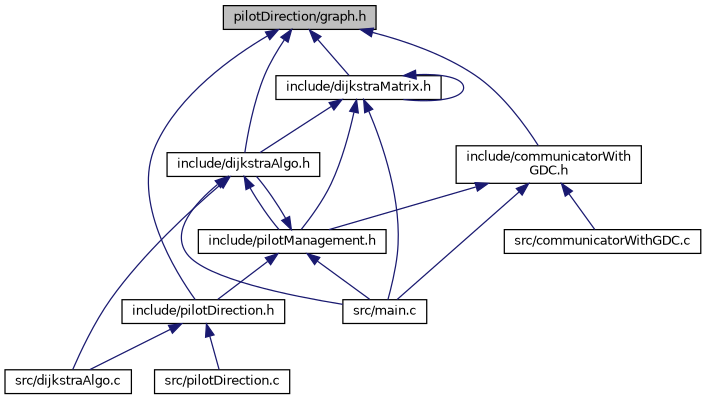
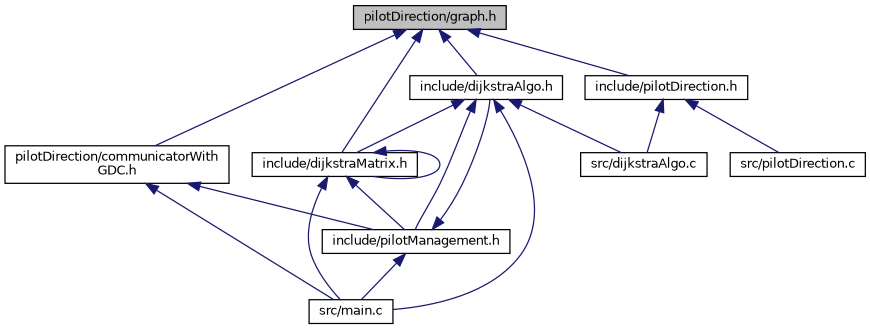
edge "include/dijkstraAlgo.h" -> "include/dijkstraMatrix.h": reversed
node "include/communicatorWith GDC.h": label "include/communicatorWith GDC.h" -> "pilotDirection/communicatorWith GDC.h"
node "src/communicatorWithGDC.c": removed
edge "include/pilotDirection.h" -> "include/pilotManagement.h": removed
